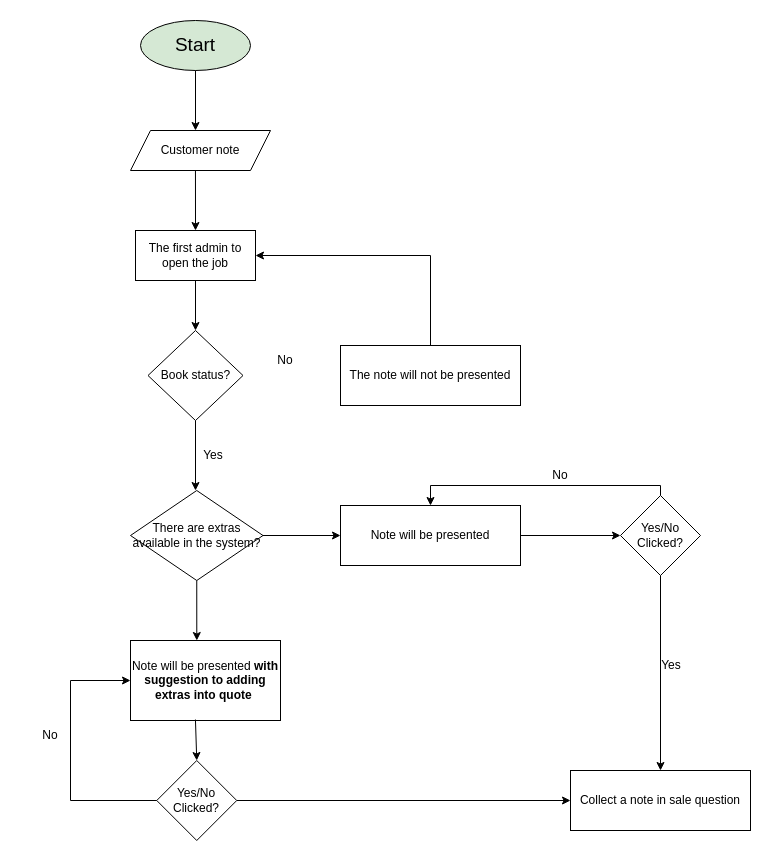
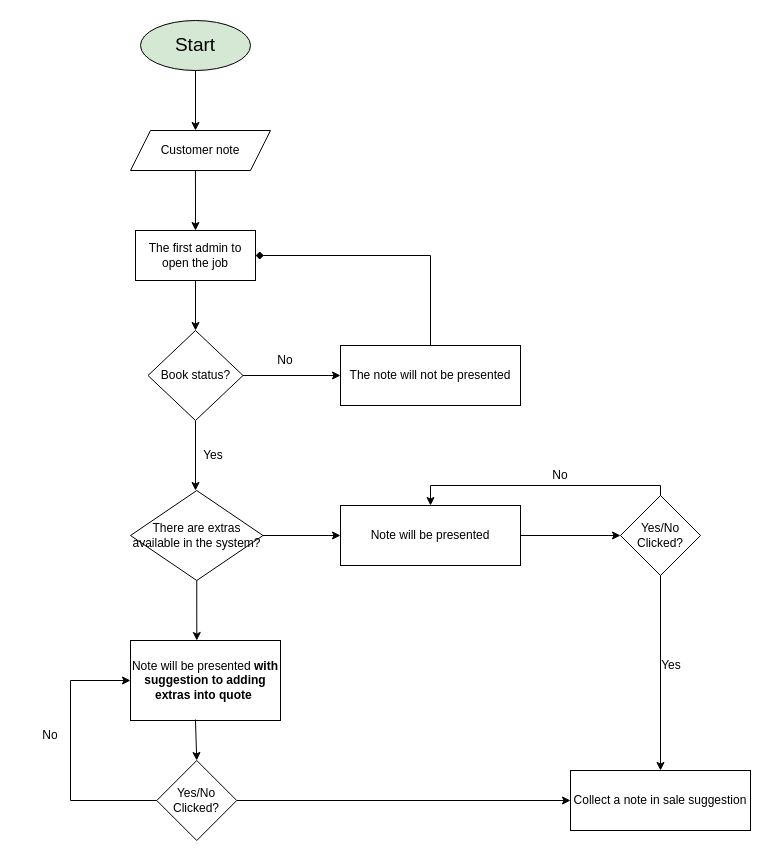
edge "The note will not be presented" -> "The first admin to open the job": arrowhead classic -> diamond
edge "Book status?" -> "The note will not be presented": added
node "Collect a note in sale question": label "Collect a note in sale question" -> "Collect a note in sale suggestion"
